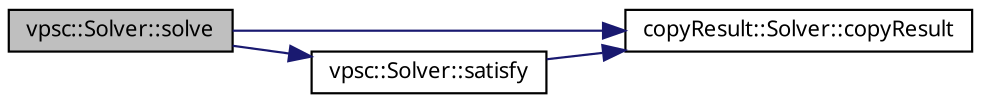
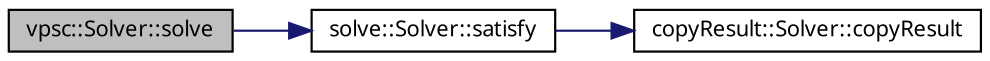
edge "vpsc::Solver::solve" -> "copyResult::Solver::copyResult": removed
node "vpsc::Solver::satisfy": label "vpsc::Solver::satisfy" -> "solve::Solver::satisfy"
